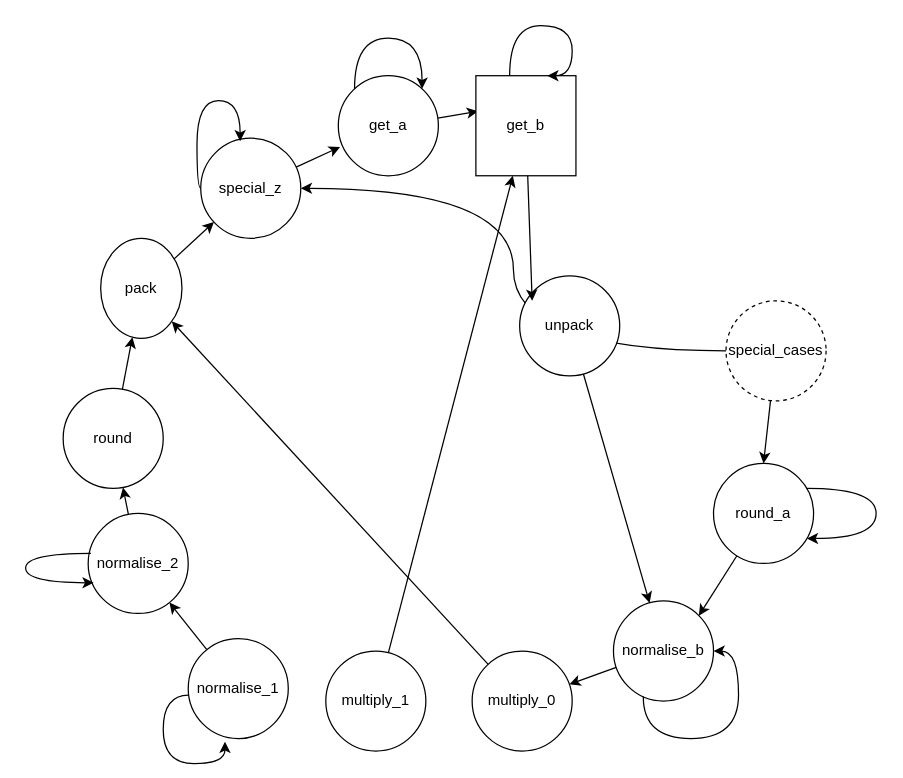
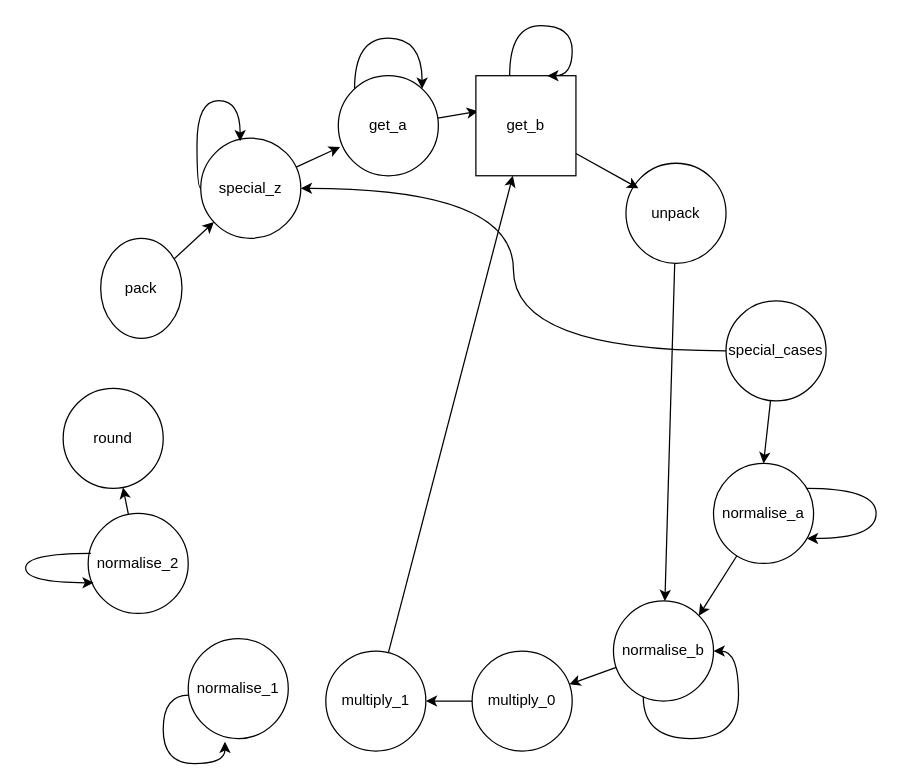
node "unpack": moved (569, 326) -> (676, 213)
node "special_cases": style dashed -> solid
edge "round" -> "pack": removed
edge "multiply_0" -> "pack": now "multiply_0" -> "multiply_1"
node "round_a": label "round_a" -> "normalise_a"
edge "normalise_1" -> "normalise_2": removed
